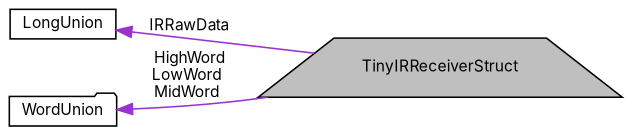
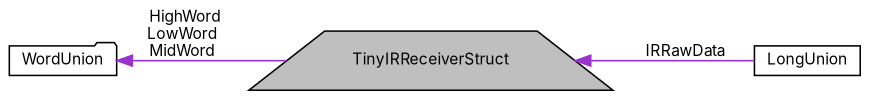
edge "TinyIRReceiverStruct" -> "LongUnion": reversed
